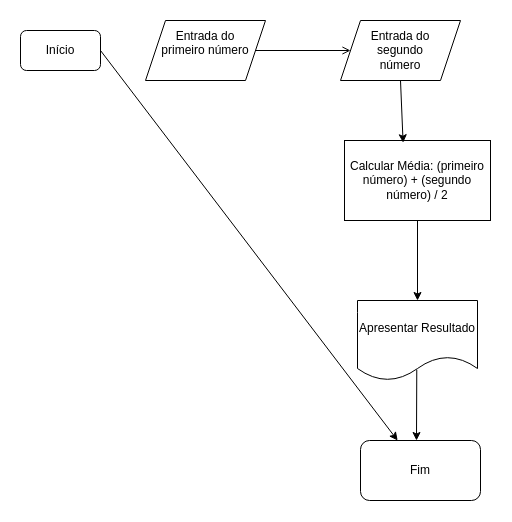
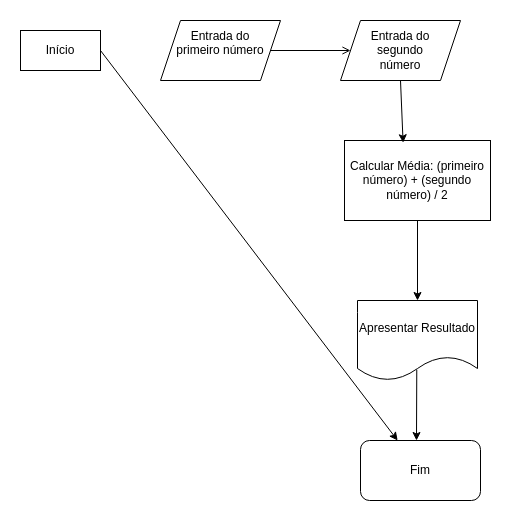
node "Início": shape rounded rectangle -> rectangle
node "Entrada do primeiro número": moved (206, 51) -> (221, 51)
